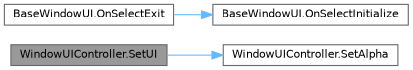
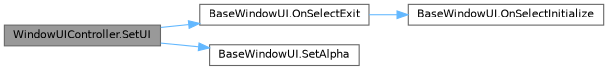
edge "WindowUIController.SetUI" -> "BaseWindowUI.OnSelectExit": added
node "WindowUIController.SetAlpha": label "WindowUIController.SetAlpha" -> "BaseWindowUI.SetAlpha"
